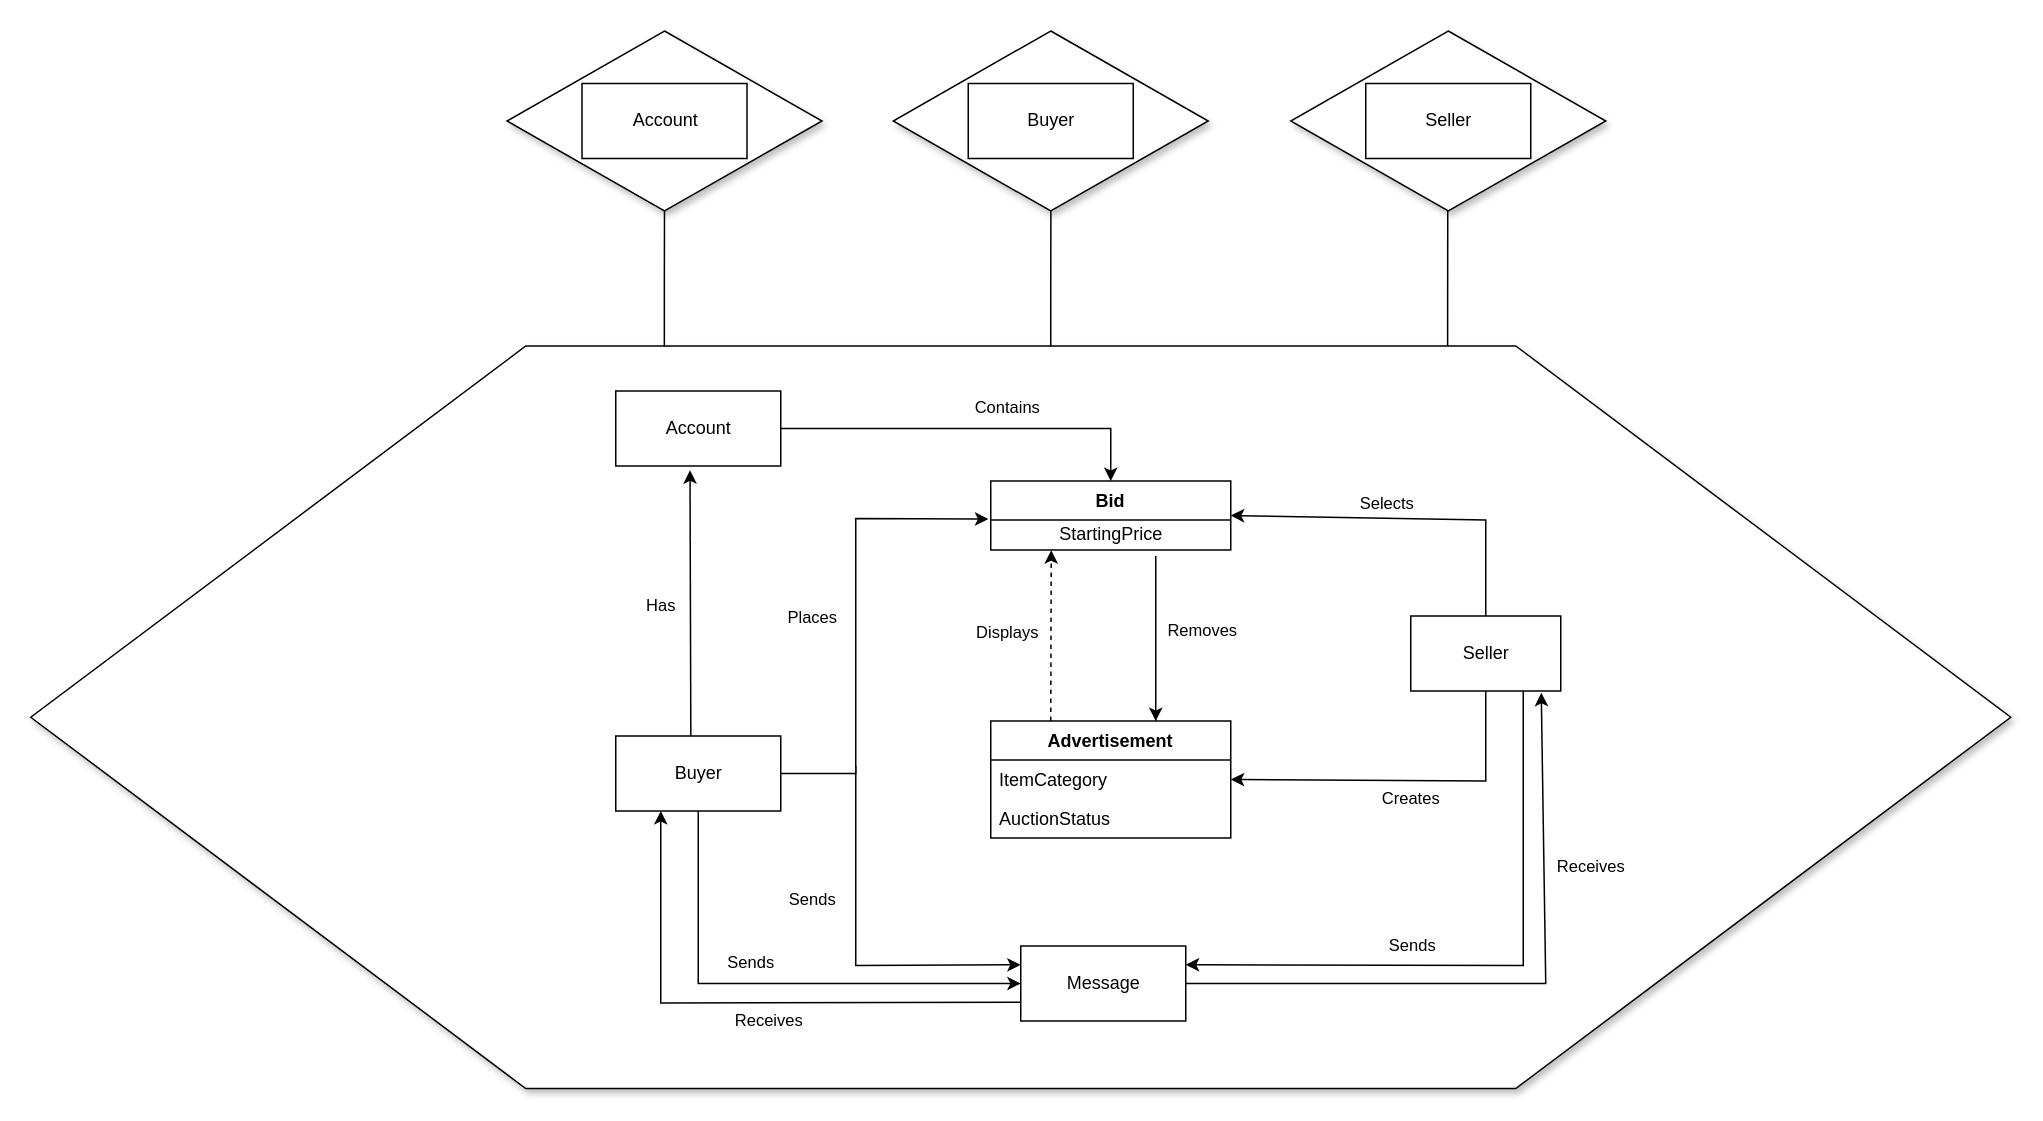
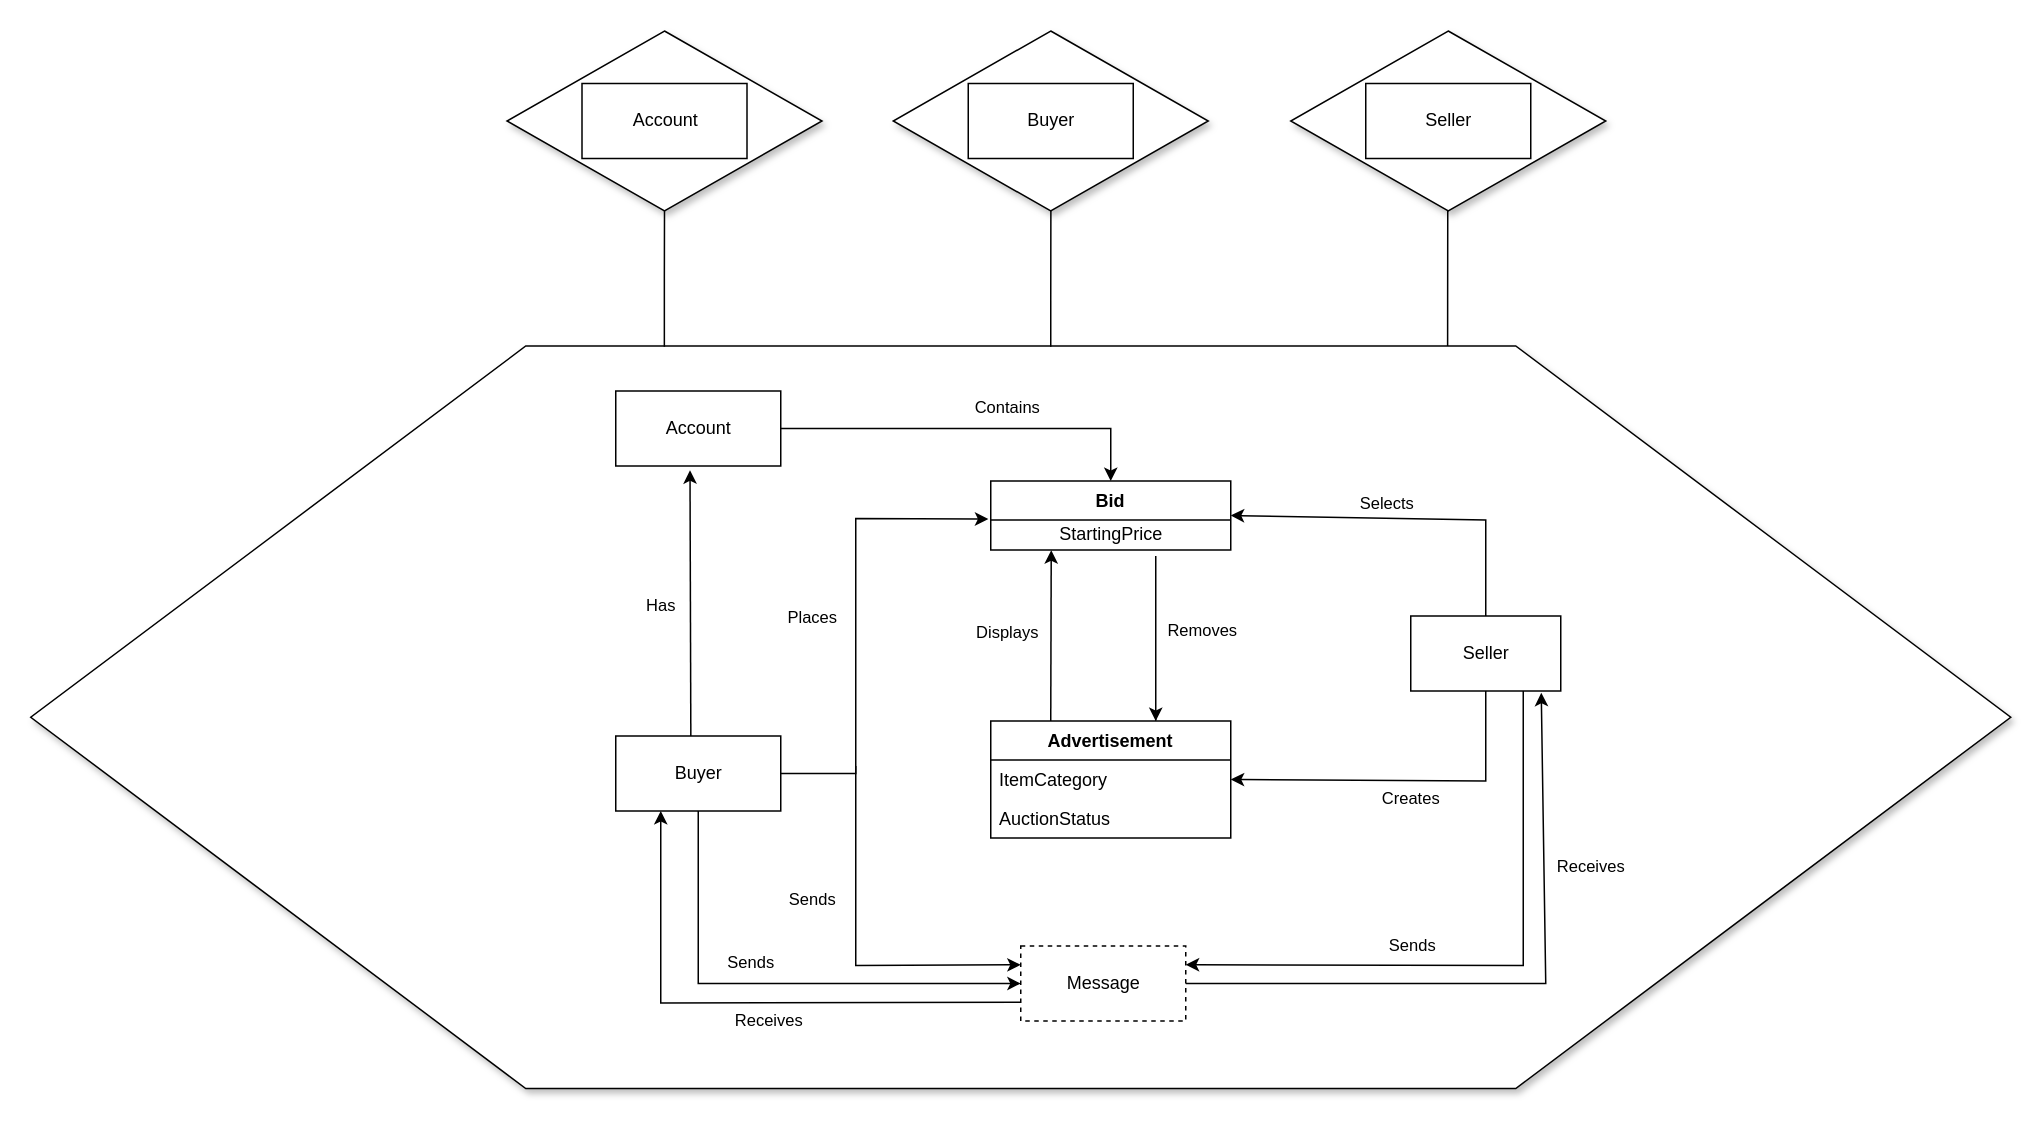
edge "Advertisement" -> "StartingPrice": style dashed -> solid
node "Message": style solid -> dashed
